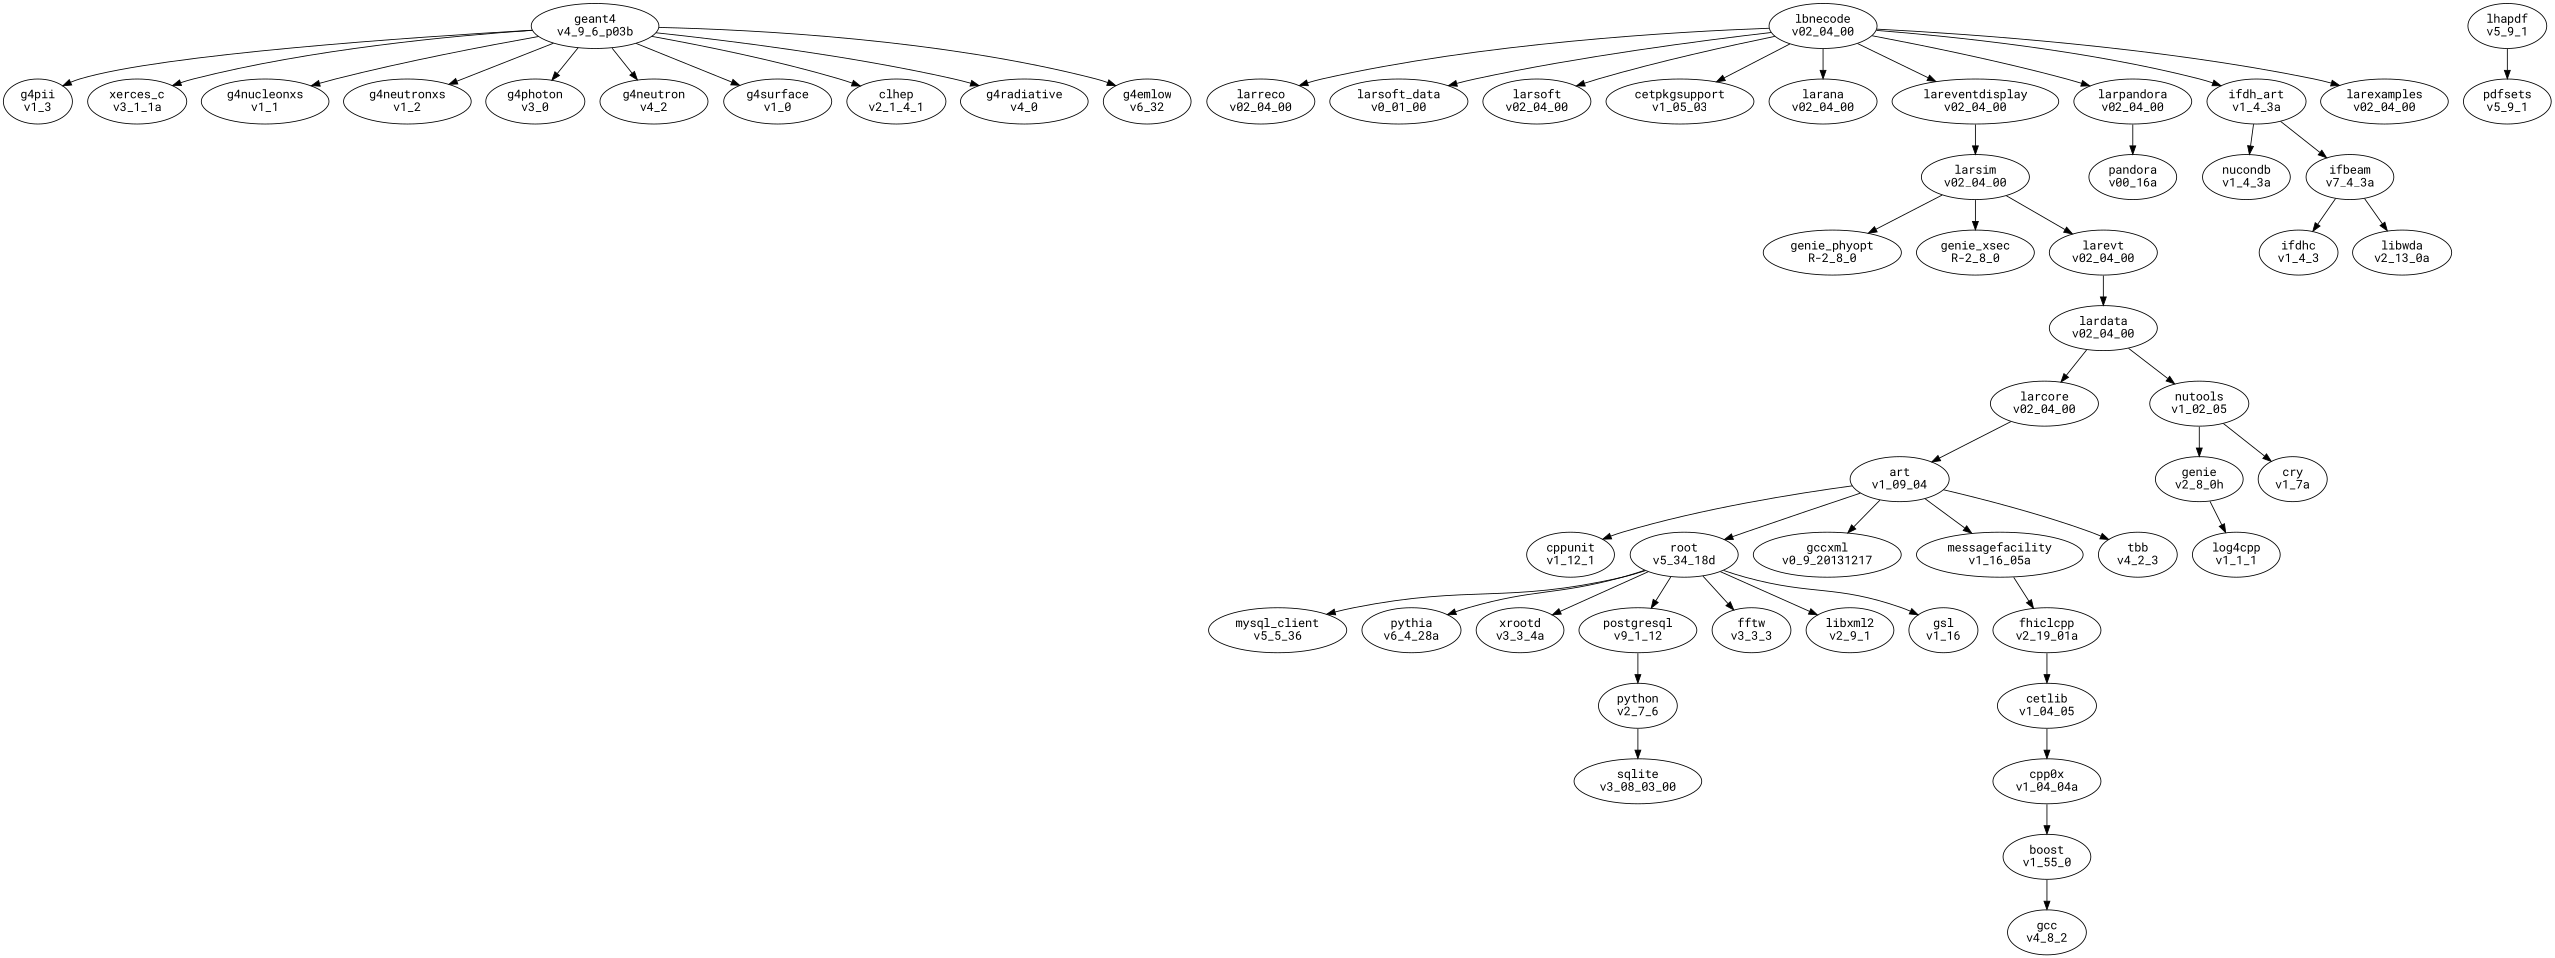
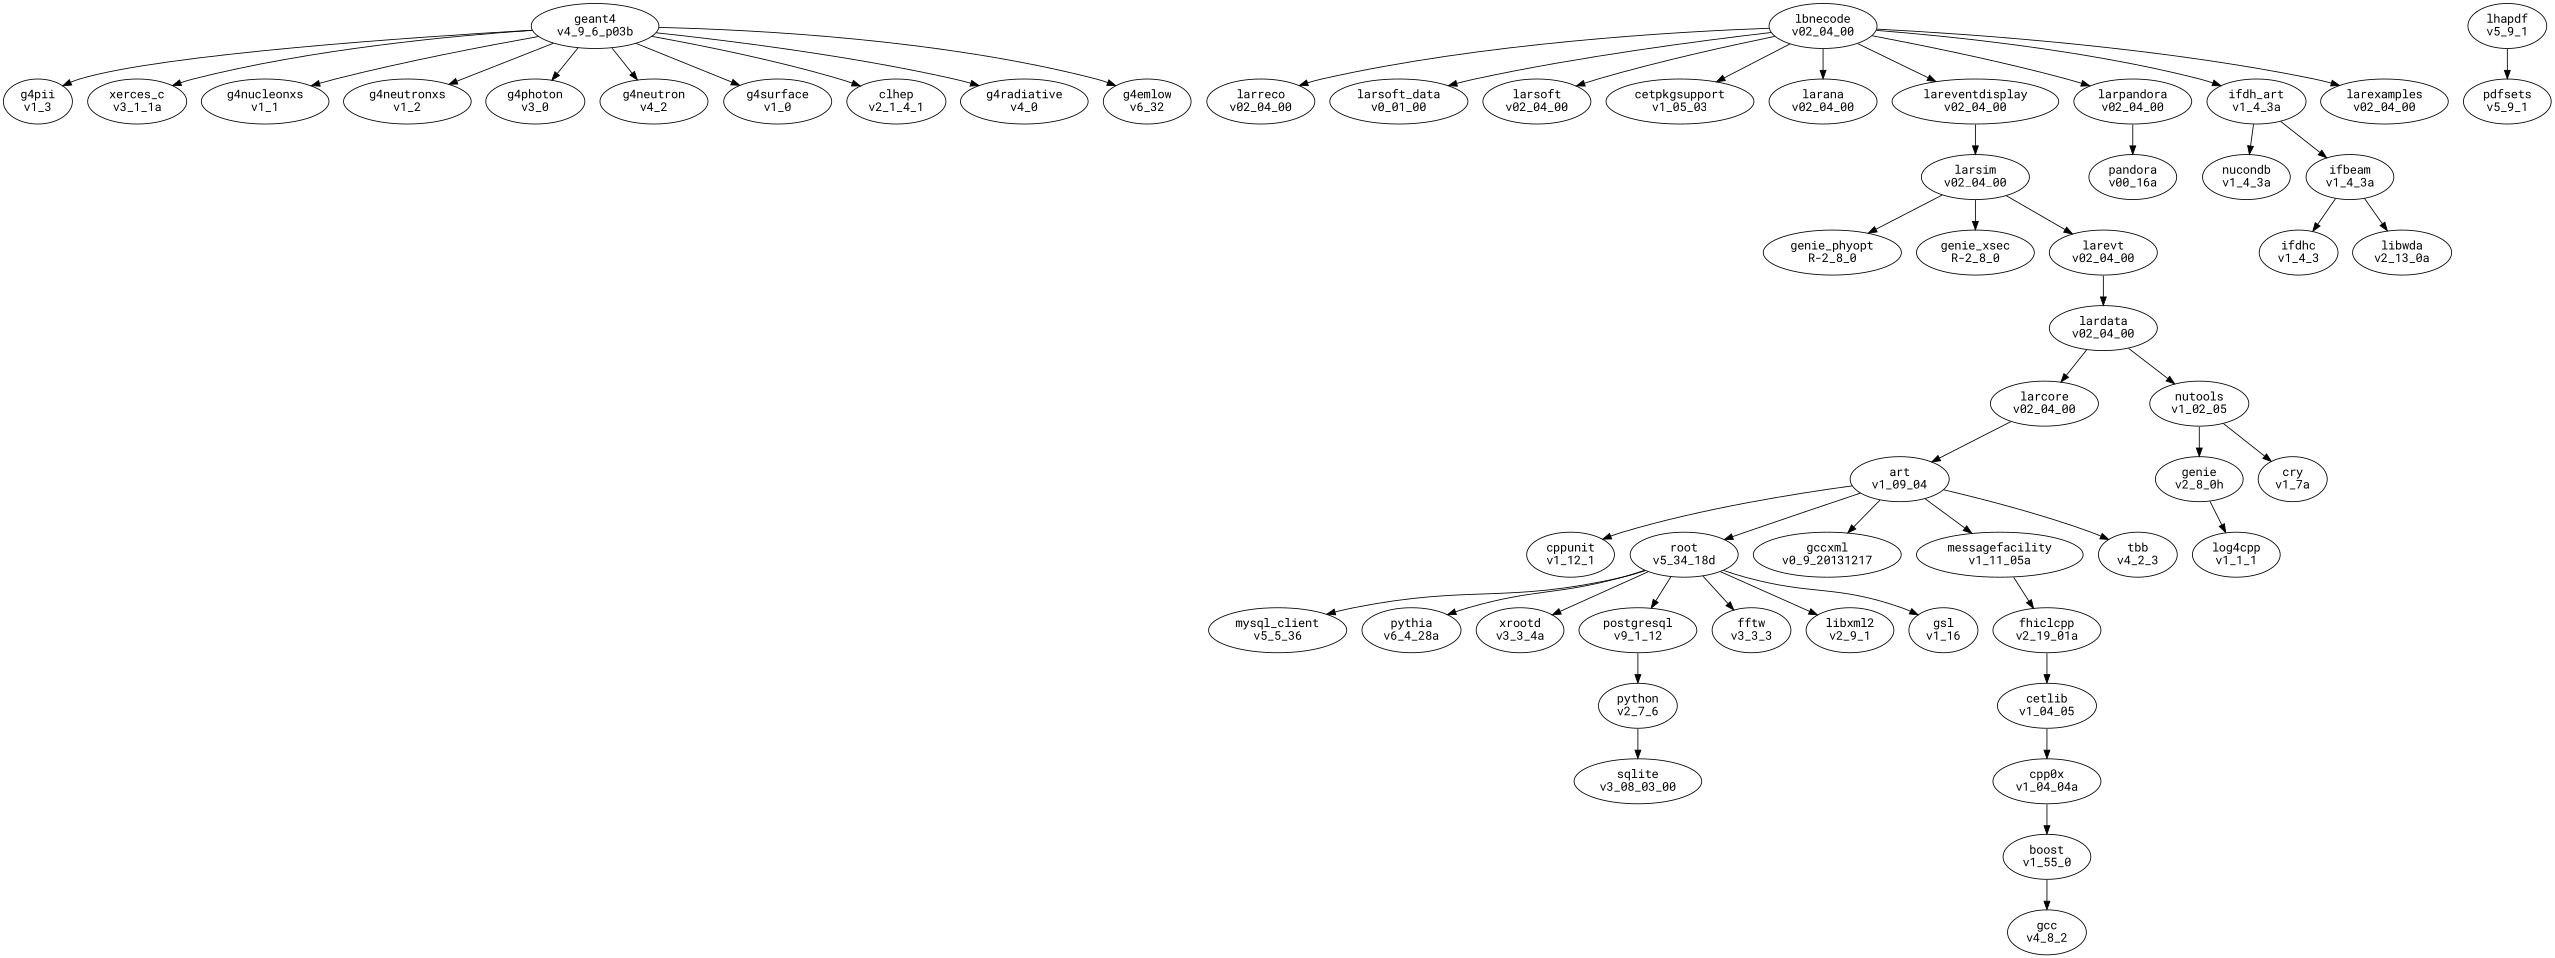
node "ifbeam v7_4_3a": label "ifbeam v7_4_3a" -> "ifbeam v1_4_3a"
node "messagefacility v1_16_05a": label "messagefacility v1_16_05a" -> "messagefacility v1_11_05a"
